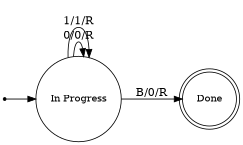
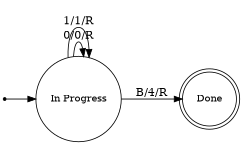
edge "In Progress" -> "Done": label "B/0/R" -> "B/4/R"
